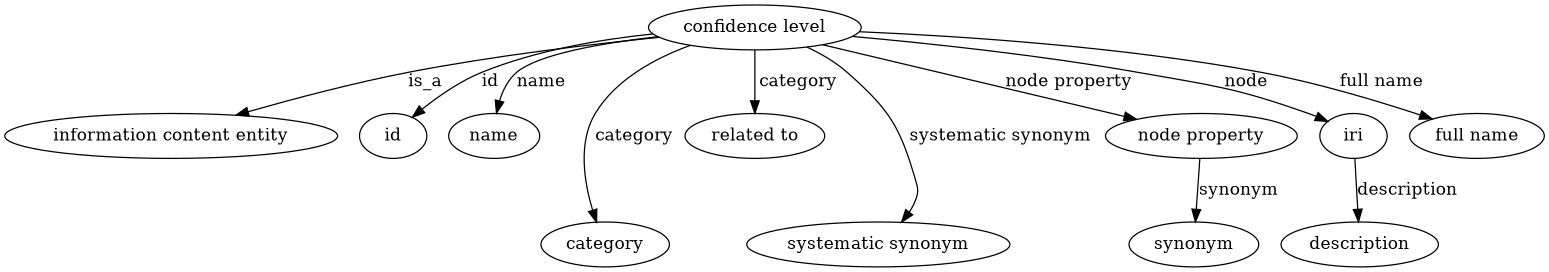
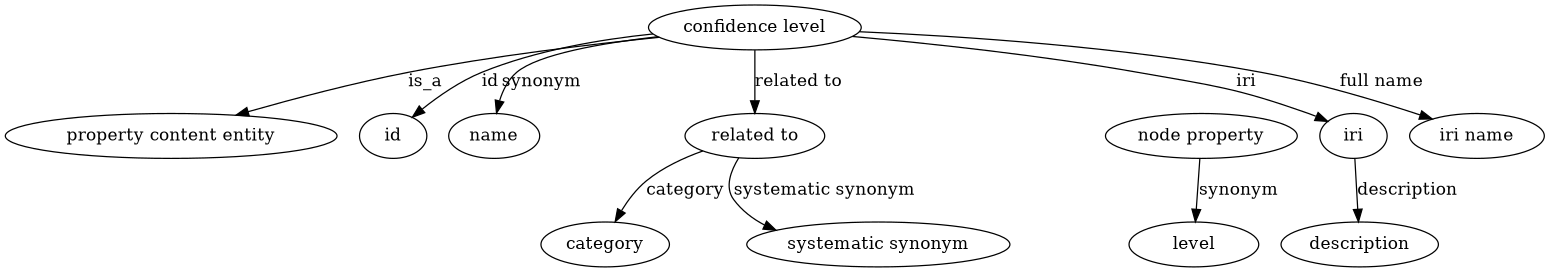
edge "confidence level" -> "node property": removed, label "node property"
edge "confidence level" -> "name": label "name" -> "synonym"
edge "confidence level" -> "related to": label "category" -> "related to"
edge "confidence level" -> "iri": label "node" -> "iri"
edge "confidence level" -> "category": now "related to" -> "category"
edge "confidence level" -> "systematic synonym": now "related to" -> "systematic synonym"
node "information content entity": label "information content entity" -> "property content entity"
node "full name": label "full name" -> "iri name"
node "synonym": label "synonym" -> "level"
